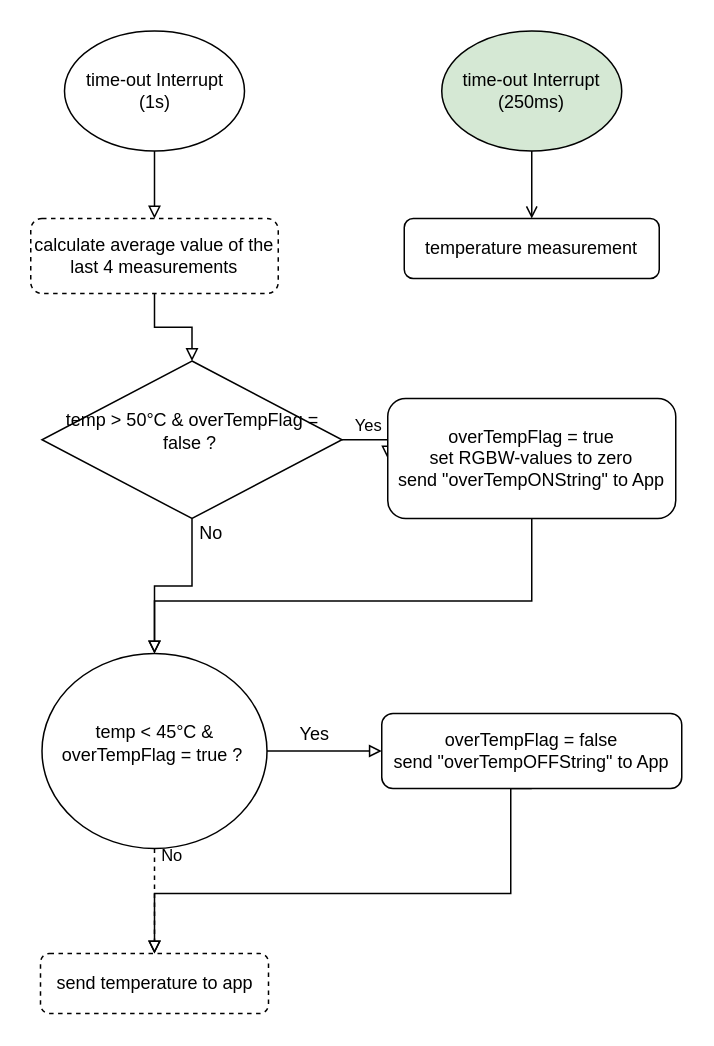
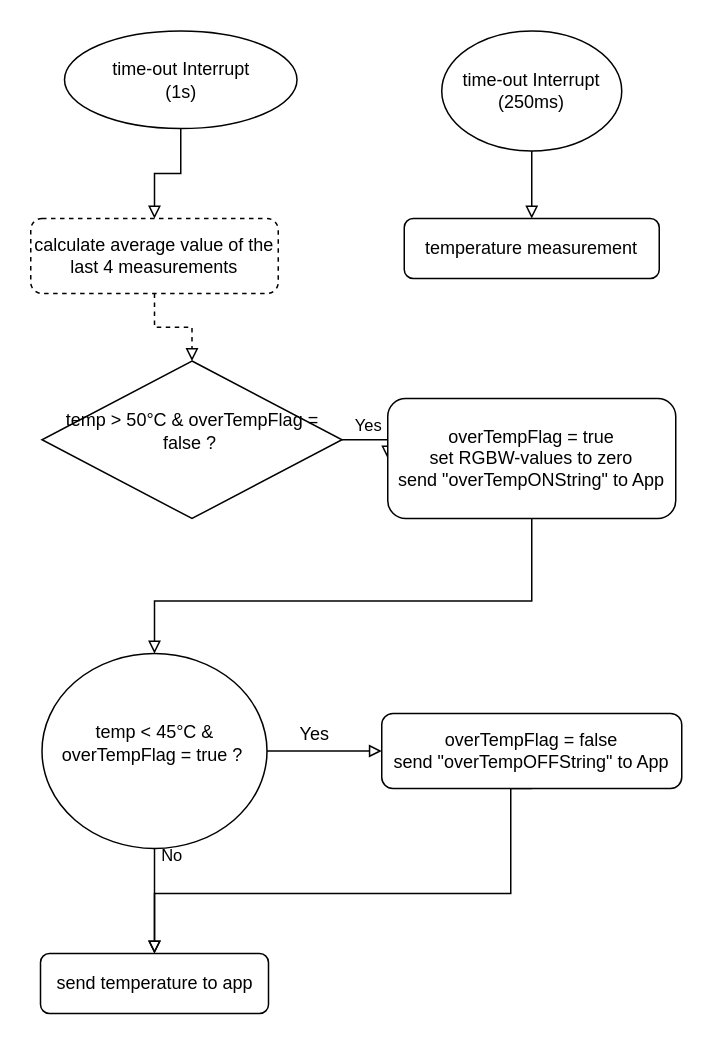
node "time-out Interrupt (1s)": size 180x120 -> 233x98
node "time-out Interrupt (250ms)": fillcolor #d5e8d4 -> #ffffff
edge "time-out Interrupt (250ms)" -> "temperature measurement": arrowhead open -> block
edge "calculate average value of the last 4 measurements" -> "temp > 50°C & overTempFlag = false ?": style solid -> dashed
edge "temp > 50°C & overTempFlag = false ?" -> "temp < 45°C & overTempFlag = true ?": removed, label "No"
edge "temp < 45°C & overTempFlag = true ?" -> "send temperature to app": style dashed -> solid
node "send temperature to app": style dashed -> solid
